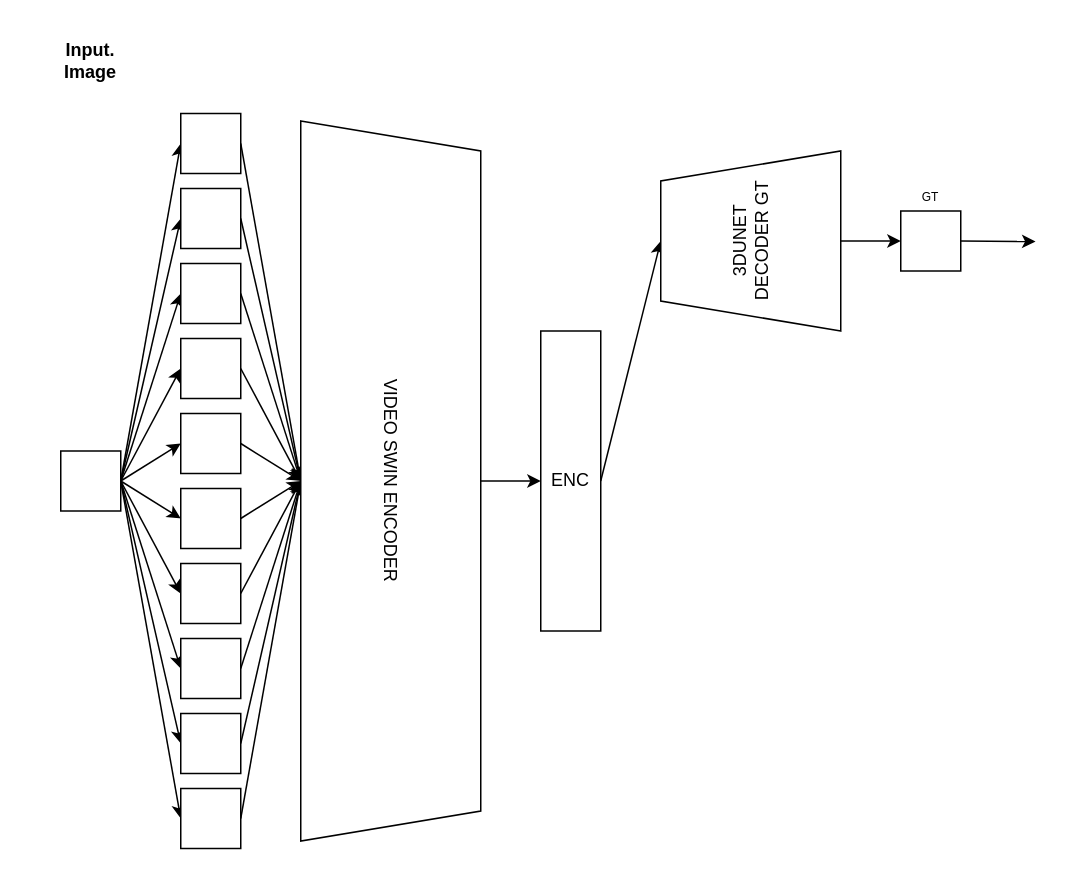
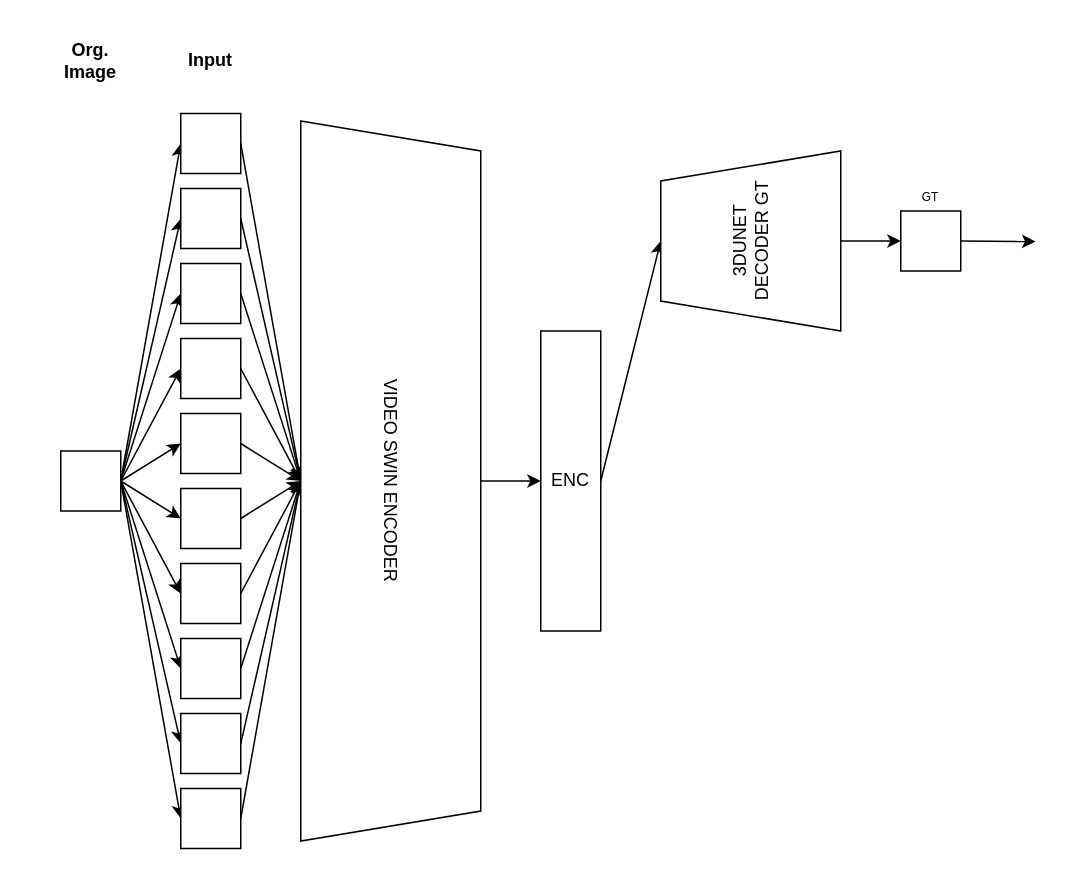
node "Input. Image": label "Input. Image" -> "Org. Image"
node "Input": added
